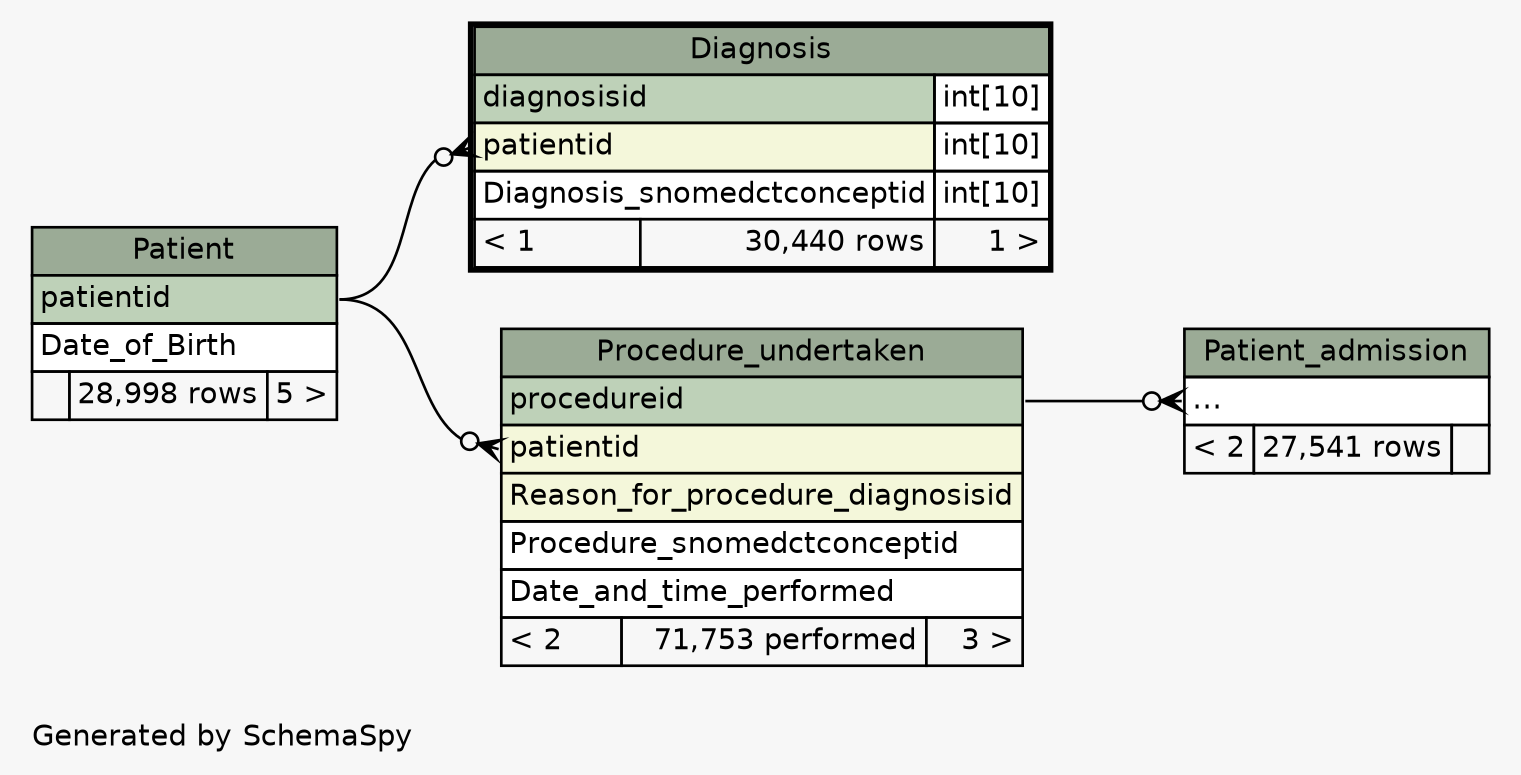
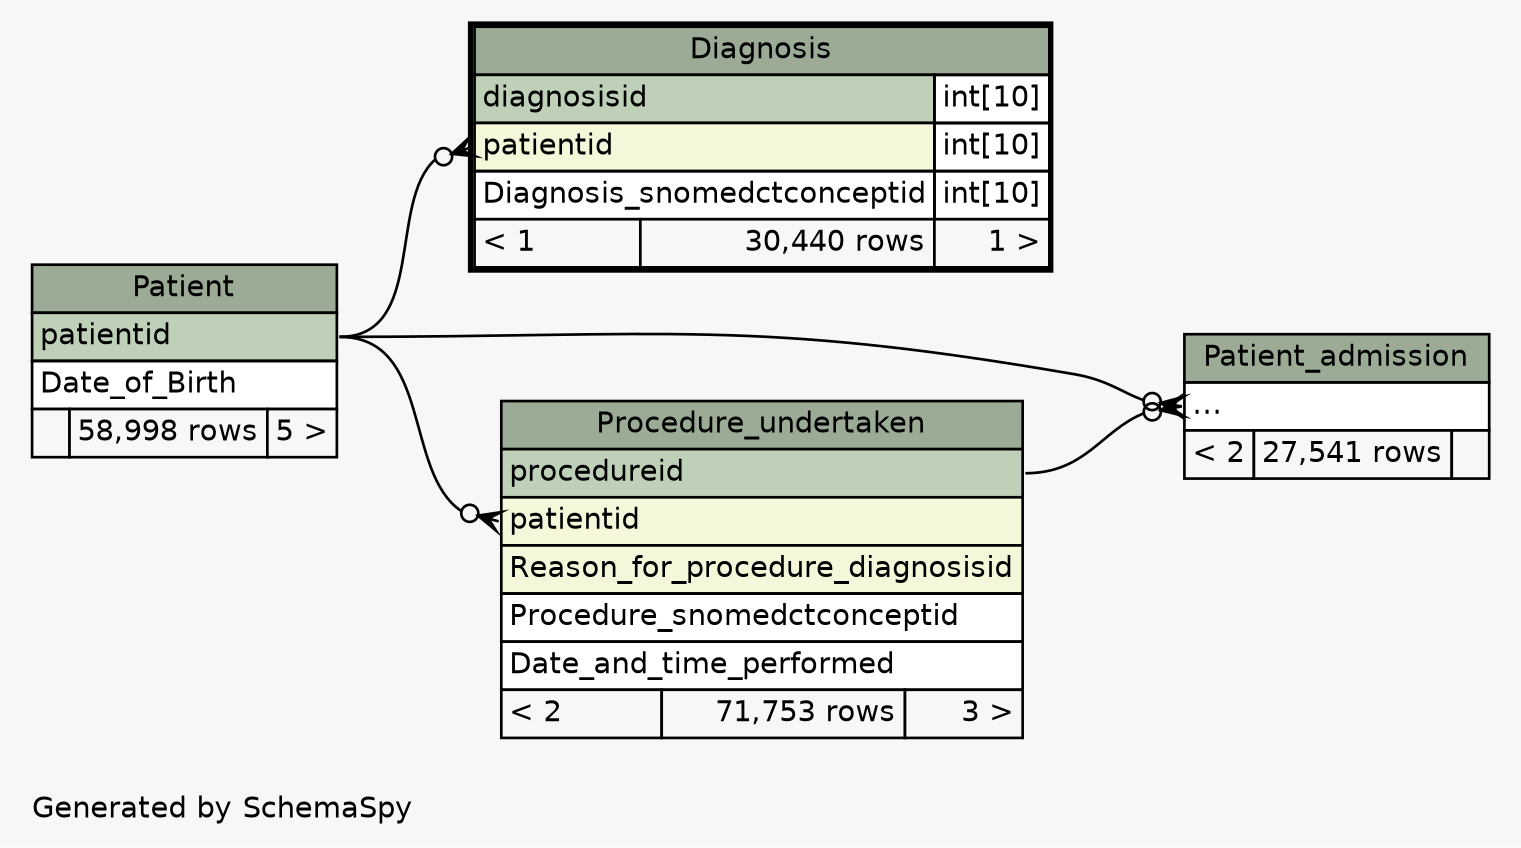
edge "Patient" -> "Patient_admission": added
node "Patient": text "28,998 rows" -> "58,998 rows"
node "Procedure_undertaken": text "71,753 performed" -> "71,753 rows"
